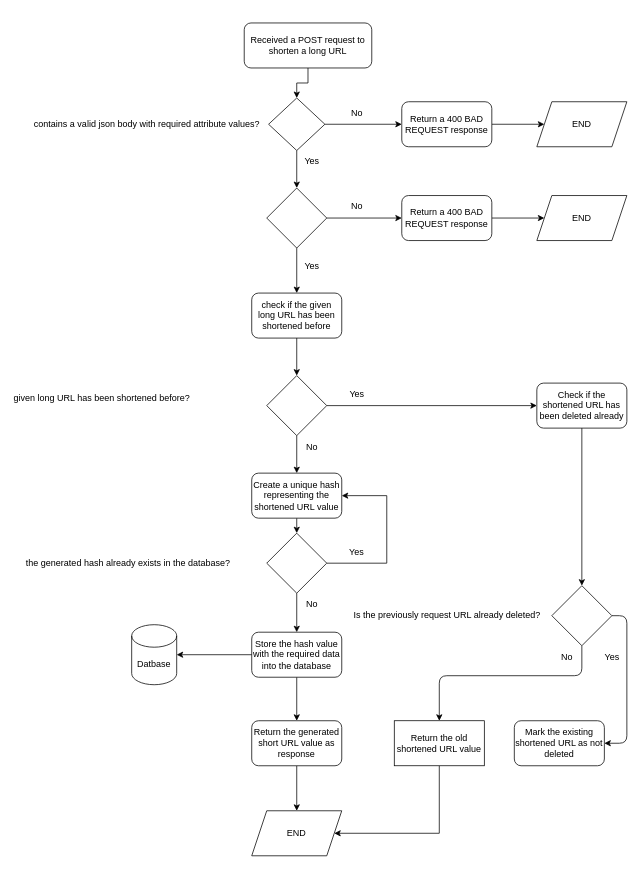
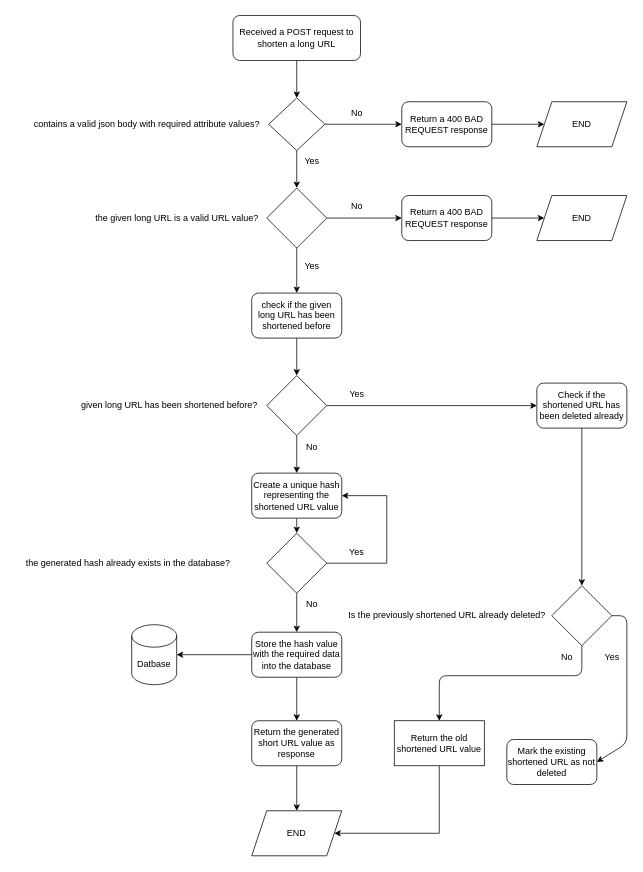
node "Received a POST request to shorten a long URL": moved (308, 45) -> (297, 38)
node "the given long URL is a valid URL value?": added
node "given long URL has been shortened before?": moved (102, 398) -> (169, 405)
node "Is the previously request URL already deleted?": label "Is the previously request URL already deleted?" -> "Is the previously shortened URL already deleted?"
node "Mark the existing shortened URL as not deleted": moved (559, 743) -> (552, 762)
